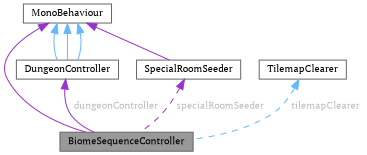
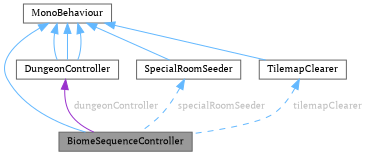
edge "TilemapClearer" -> "MonoBehaviour": added
edge "SpecialRoomSeeder" -> "MonoBehaviour": color darkorchid3 -> steelblue1
edge "BiomeSequenceController" -> "MonoBehaviour": color darkorchid3 -> steelblue1
edge "BiomeSequenceController" -> "SpecialRoomSeeder": color darkorchid3 -> steelblue1
